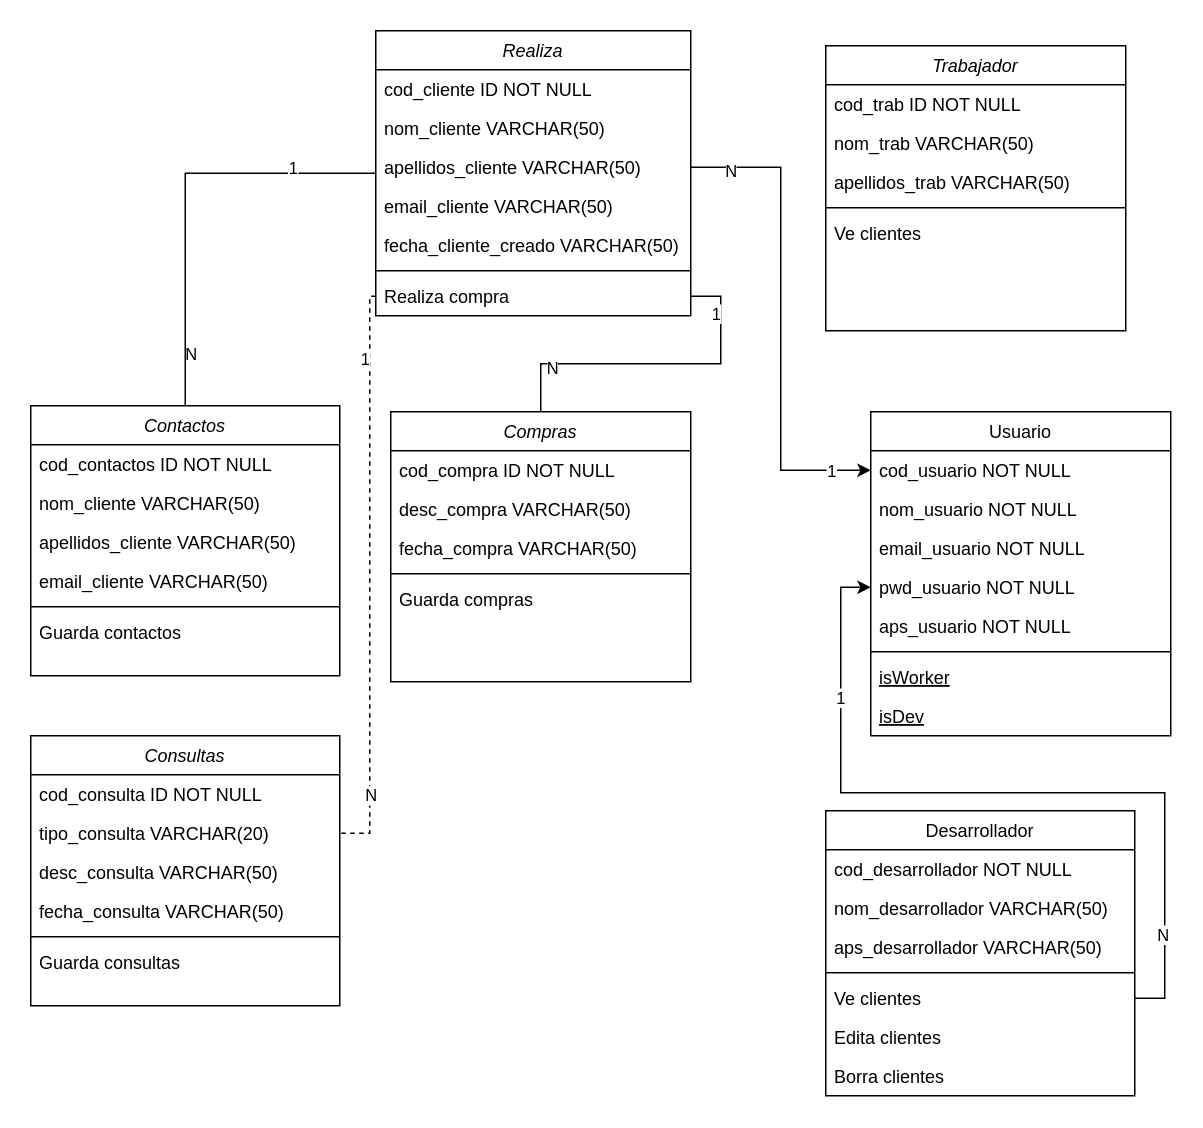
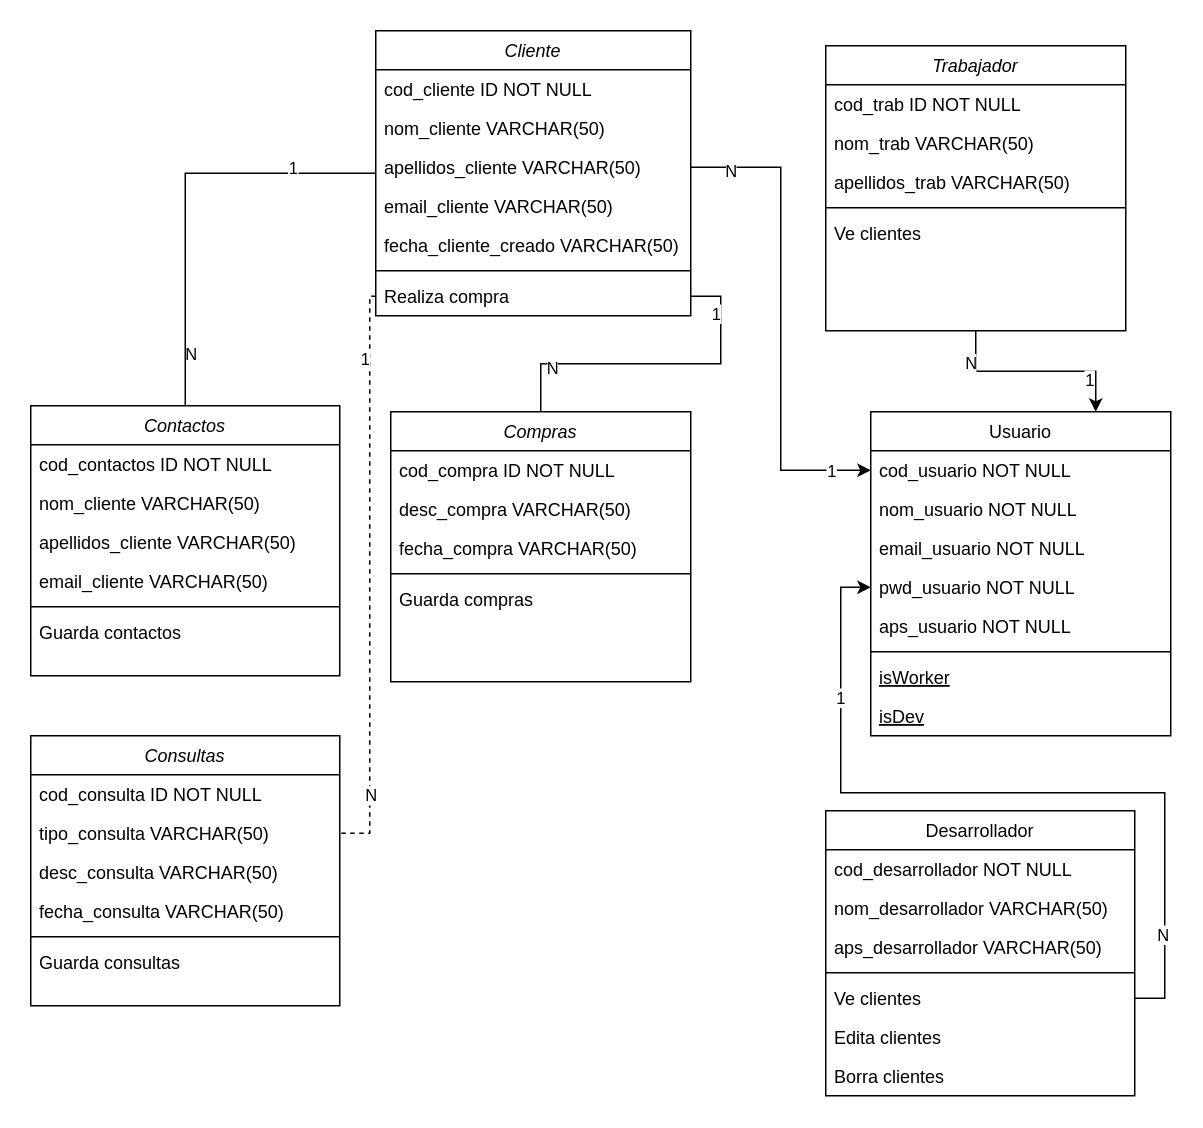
node "Realiza": label "Realiza" -> "Cliente"
edge "Trabajador" -> "Usuario": added, labels "N", "1"
node "tipo_consulta VARCHAR(20)": label "tipo_consulta VARCHAR(20)" -> "tipo_consulta VARCHAR(50)"
